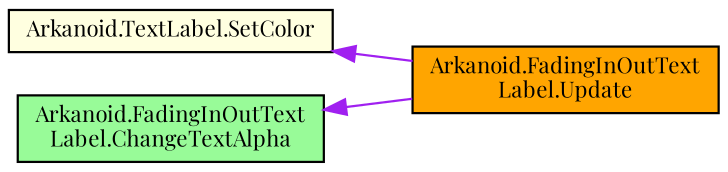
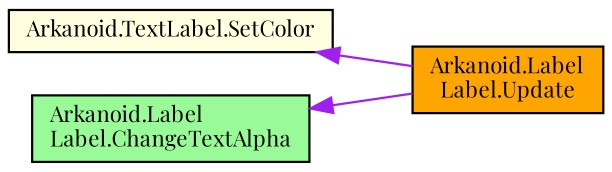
node "Arkanoid.FadingInOutText Label.Update": label "Arkanoid.FadingInOutText Label.Update" -> "Arkanoid.Label Label.Update"
node "Arkanoid.FadingInOutText Label.ChangeTextAlpha": label "Arkanoid.FadingInOutText Label.ChangeTextAlpha" -> "Arkanoid.Label Label.ChangeTextAlpha"
